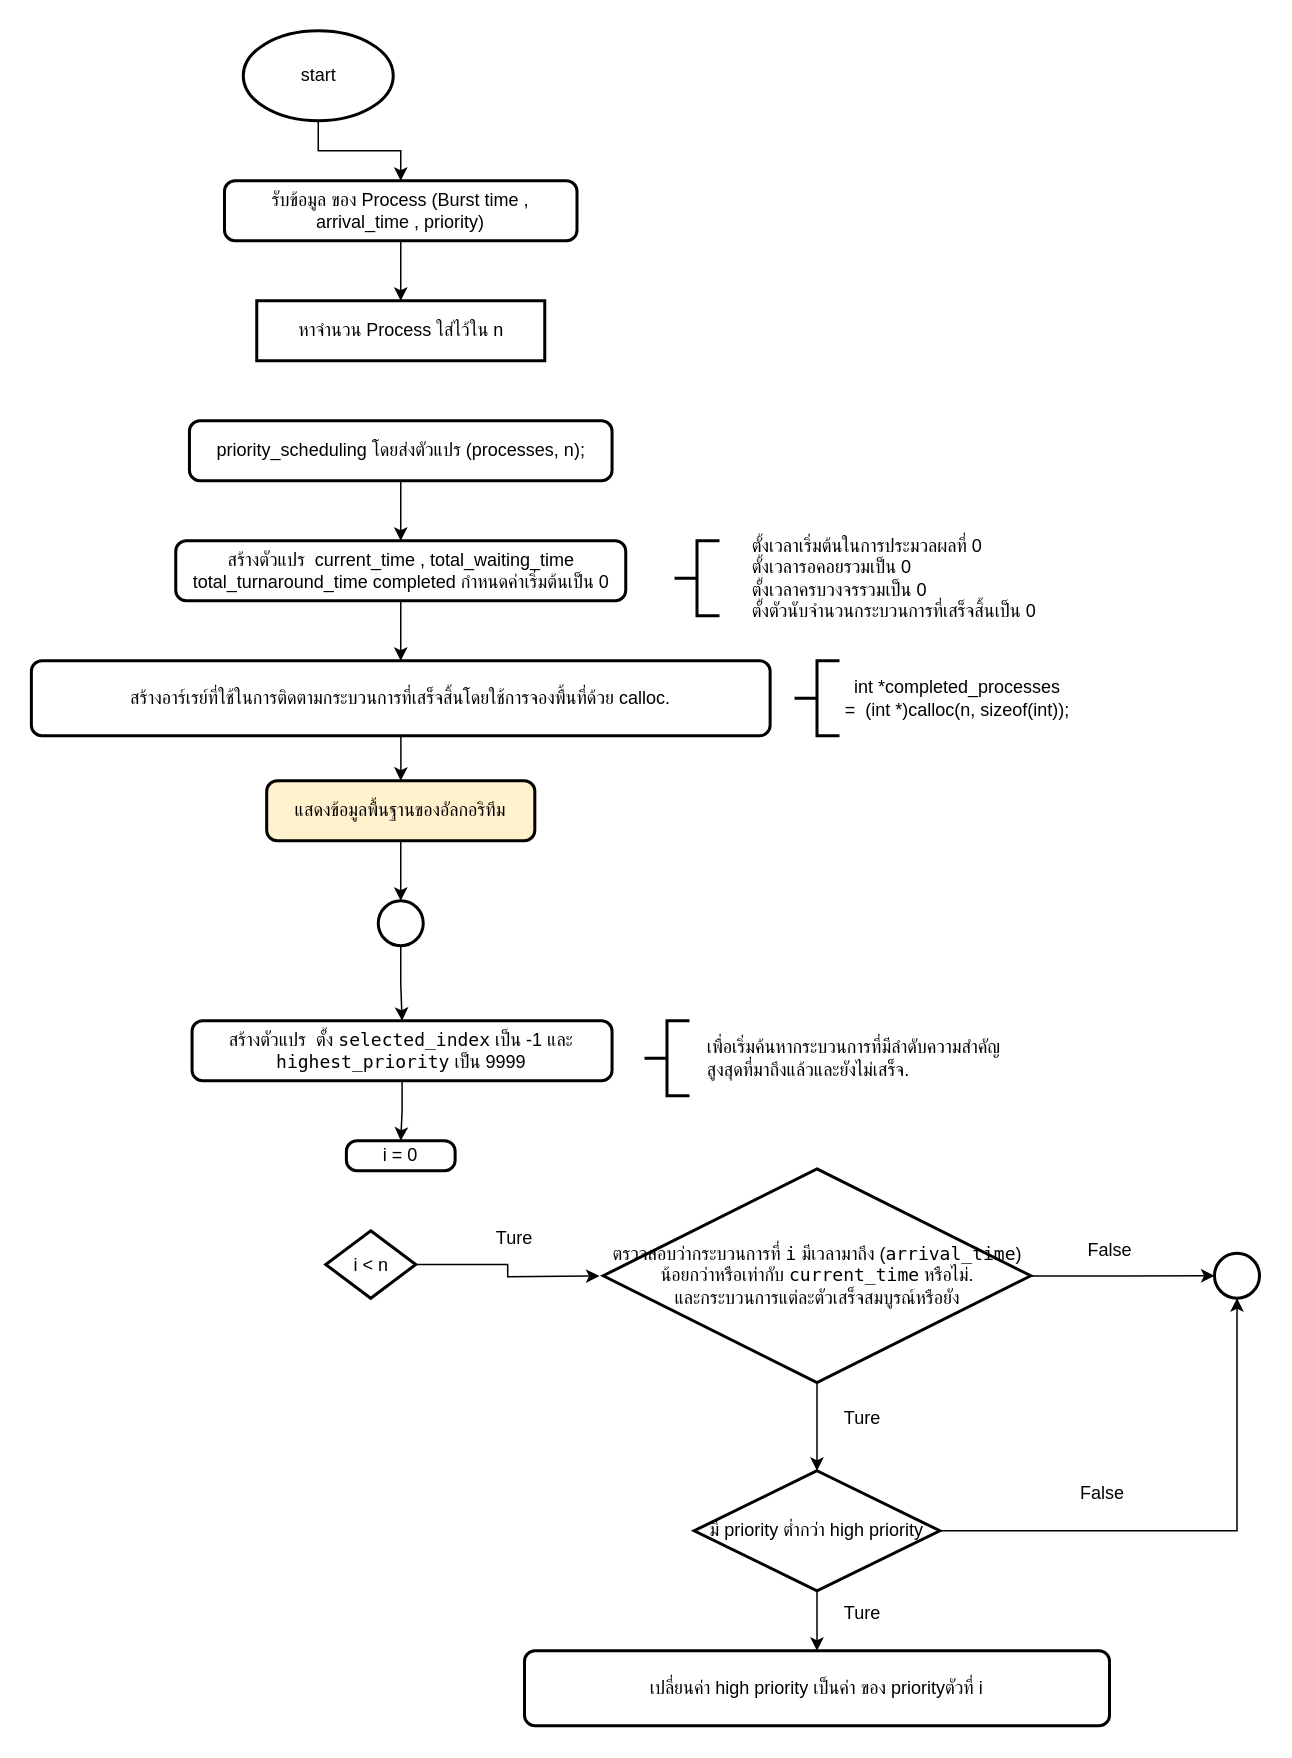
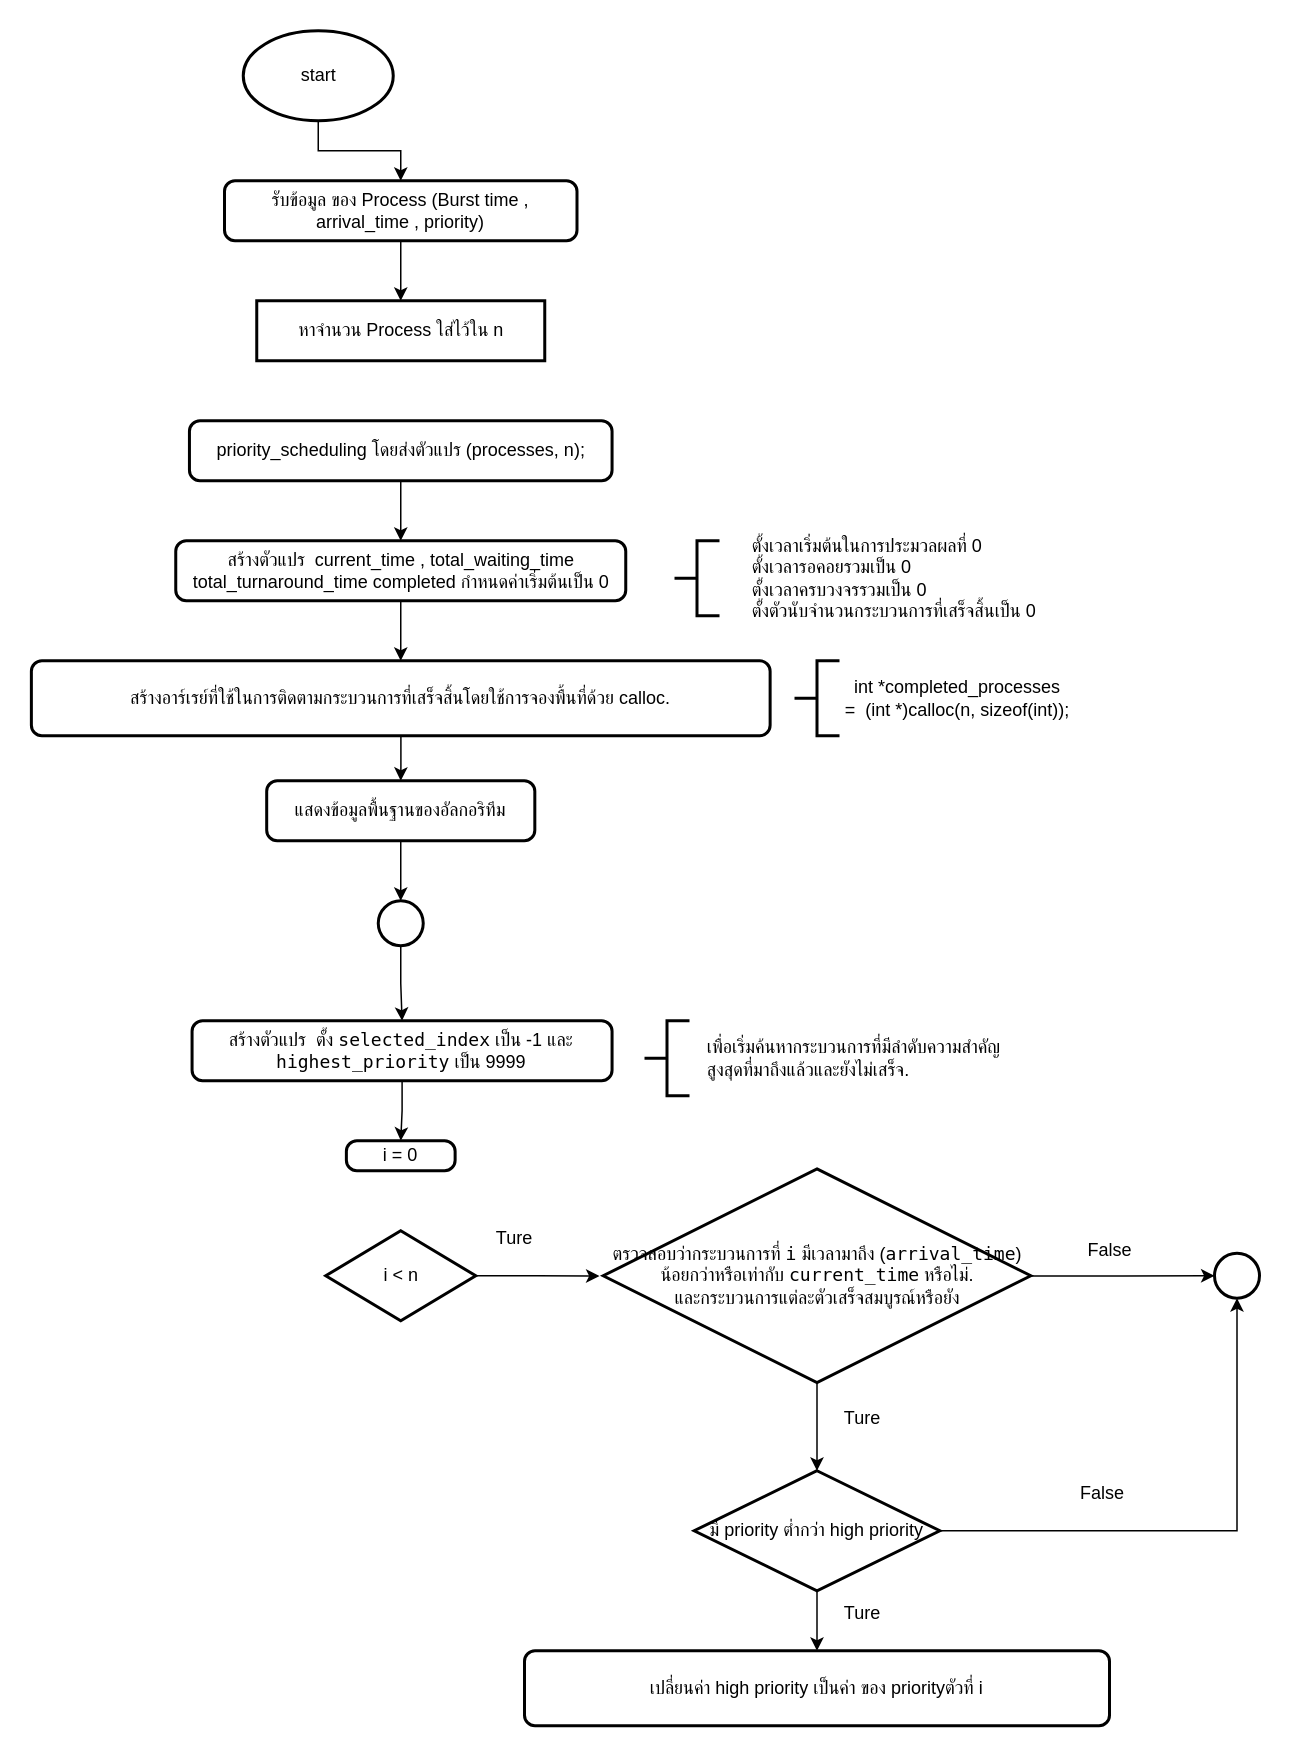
node "แสดงข้อมูลพื้นฐานของอัลกอริทึม": fillcolor #fff2cc -> #ffffff
node "i < n": size 90x68 -> 150x90
